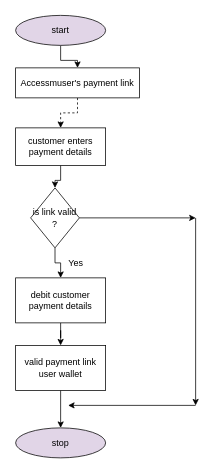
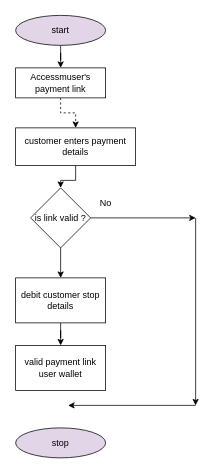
node "Accessmuser's payment link": size 124x30 -> 90x30
node "customer enters payment details": size 90x38 -> 120x38
node "No": added
node "is link valid ?": size 49x60 -> 60x60
node "Yes": removed
node "debit customer payment details": label "debit customer payment details" -> "debit customer stop details"
edge "valid payment link user wallet" -> "stop": removed
